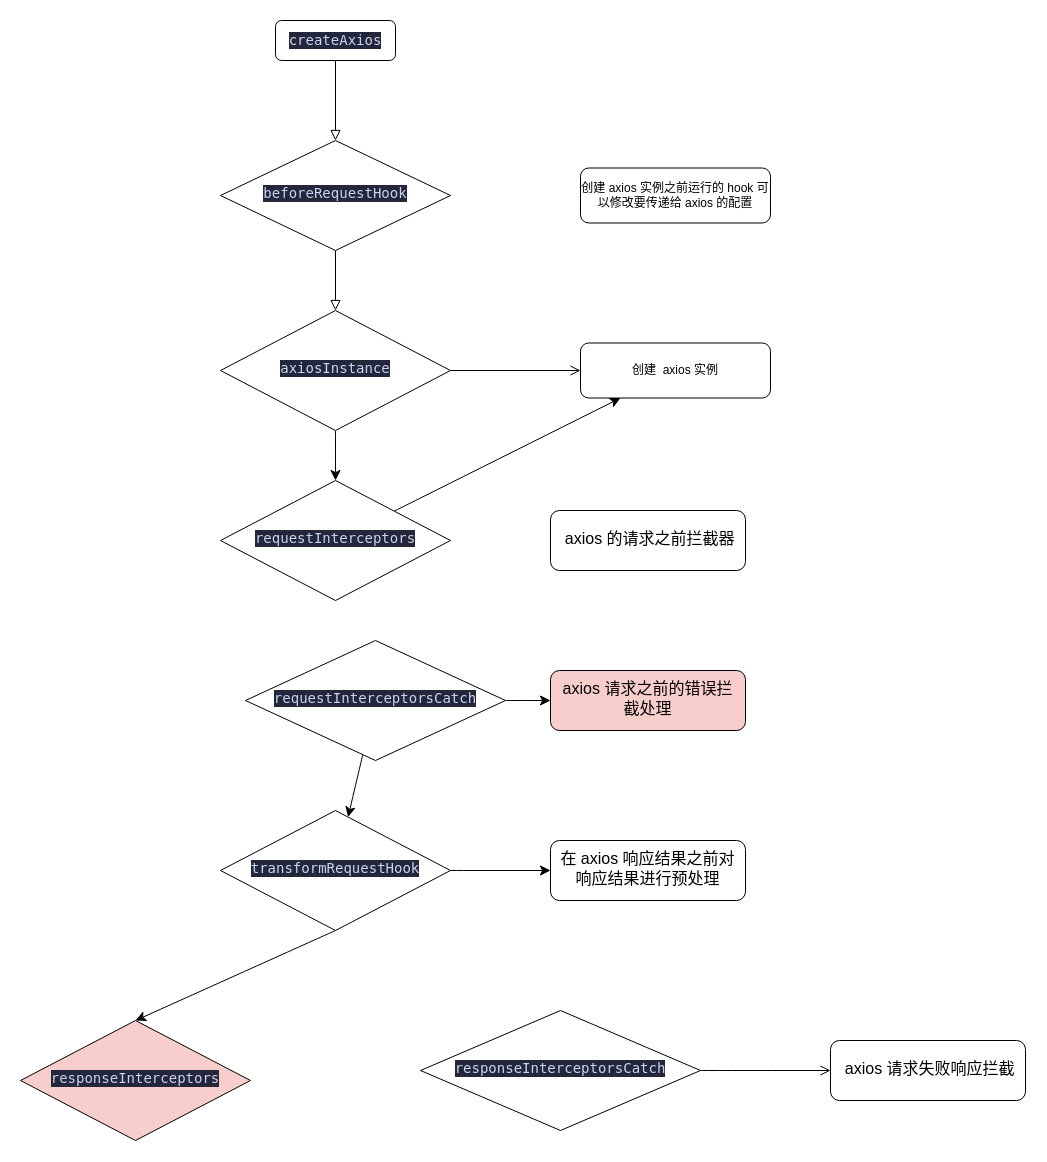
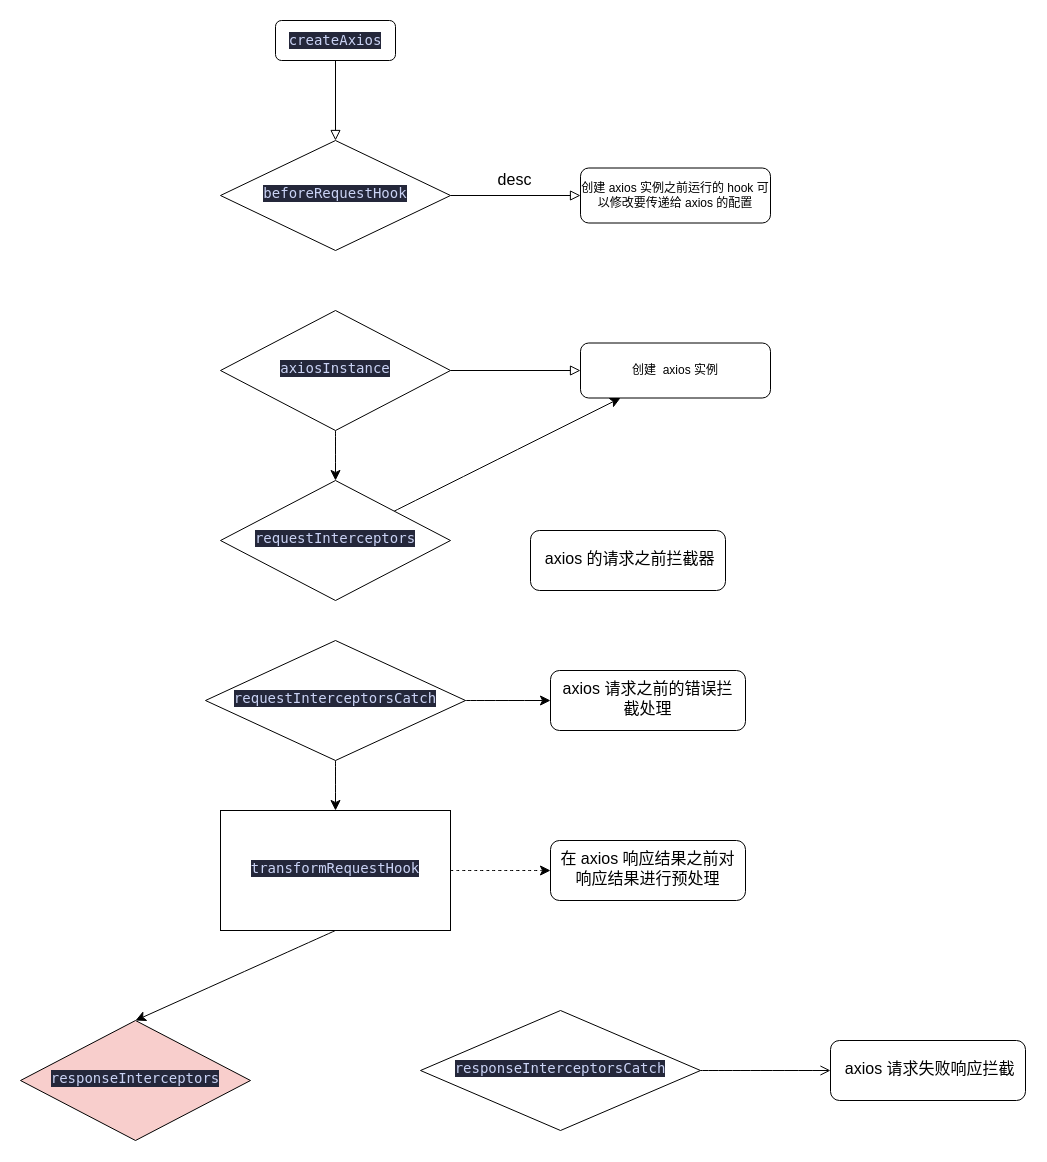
edge "beforeRequestHook" -> "创建 axios 实例之前运行的 hook 可以修改要传递给 axios 的配置": added, labels "desc", "No"
edge "beforeRequestHook" -> "axiosInstance": removed
edge "axiosInstance" -> "创建 axios 实例": arrowhead open -> block
node "axios 的请求之前拦截器": moved (648, 541) -> (628, 561)
node "requestInterceptorsCatch": moved (376, 701) -> (336, 701)
node "axios 请求之前的错误拦截处理": fillcolor #f8cecc -> #ffffff
node "transformRequestHook": shape diamond -> rectangle
edge "transformRequestHook" -> "在 axios 响应结果之前对响应结果进行预处理": style solid -> dashed
